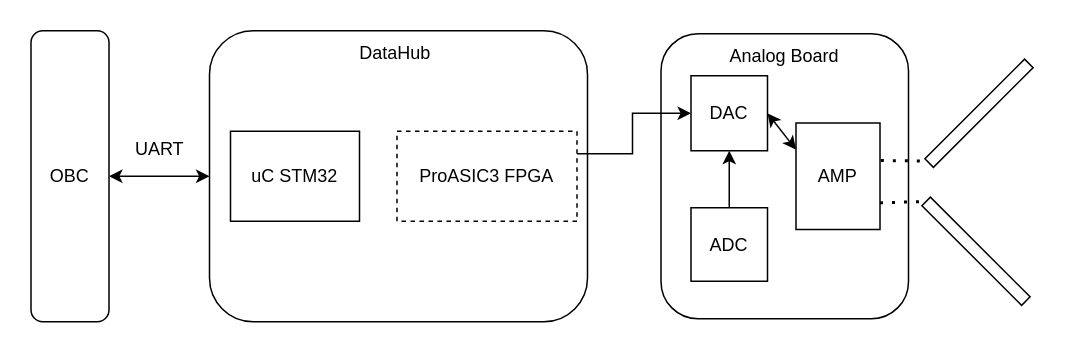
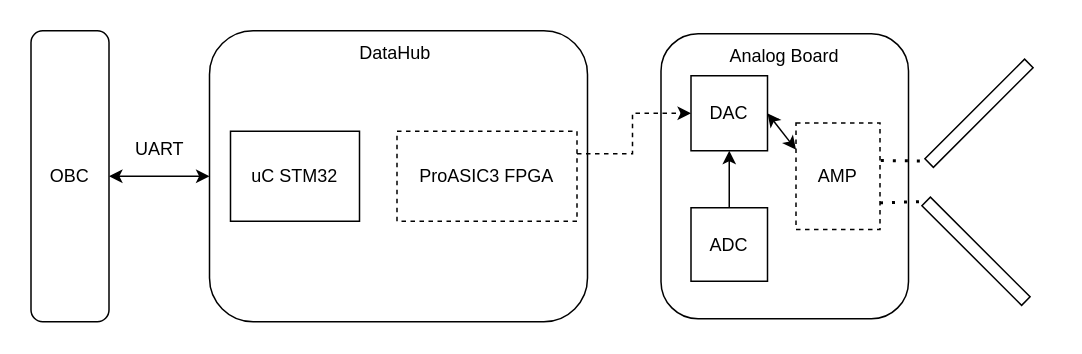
edge "ProASIC3 FPGA" -> "DAC": style solid -> dashed
node "AMP": style solid -> dashed
